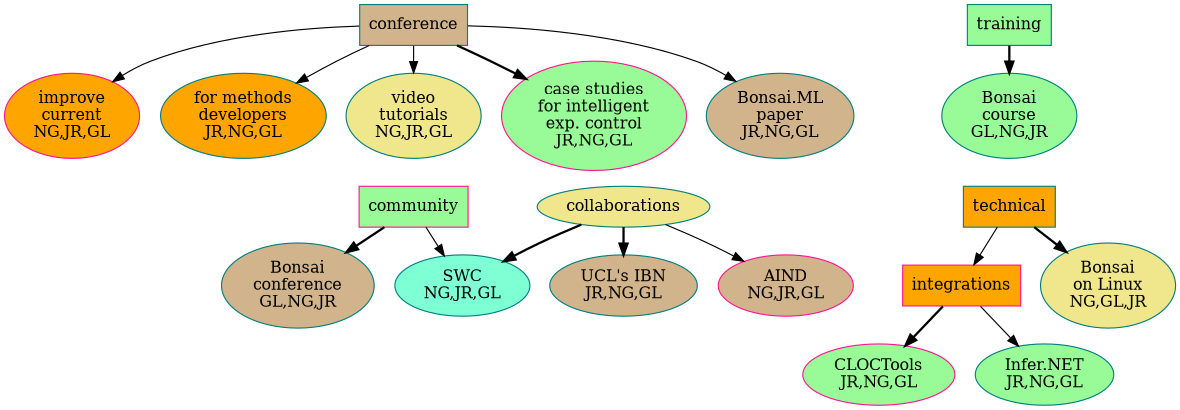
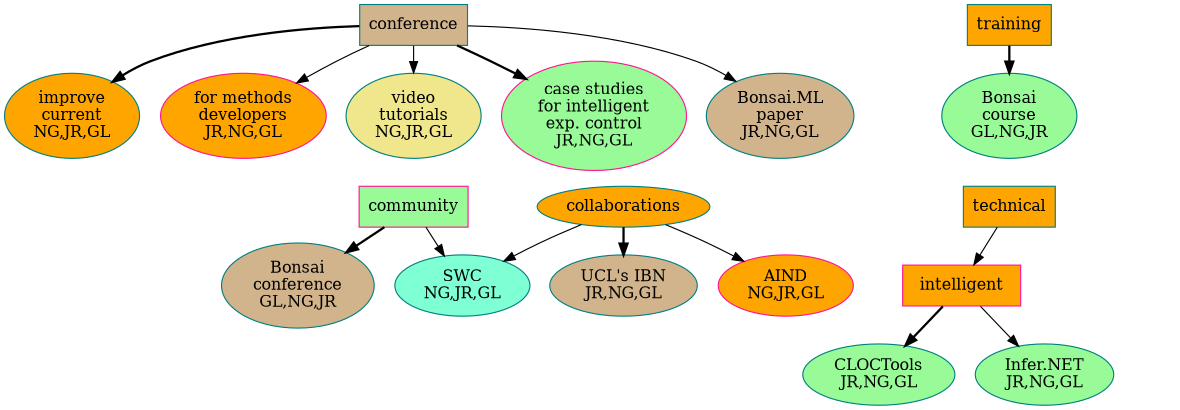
node "training": fillcolor palegreen -> orange
edge "conference" -> "improve current NG,JR,GL": style solid -> bold
node "improve current NG,JR,GL": color deeppink -> teal
node "for methods developers JR,NG,GL": color teal -> deeppink
node "collaborations": fillcolor khaki -> orange
edge "collaborations" -> "SWC NG,JR,GL": style bold -> solid
node "AIND NG,JR,GL": fillcolor tan -> orange
node "integrations": label "integrations" -> "intelligent"
node "Bonsai on Linux NG,GL,JR": removed
node "CLOCTools JR,NG,GL": color deeppink -> teal
